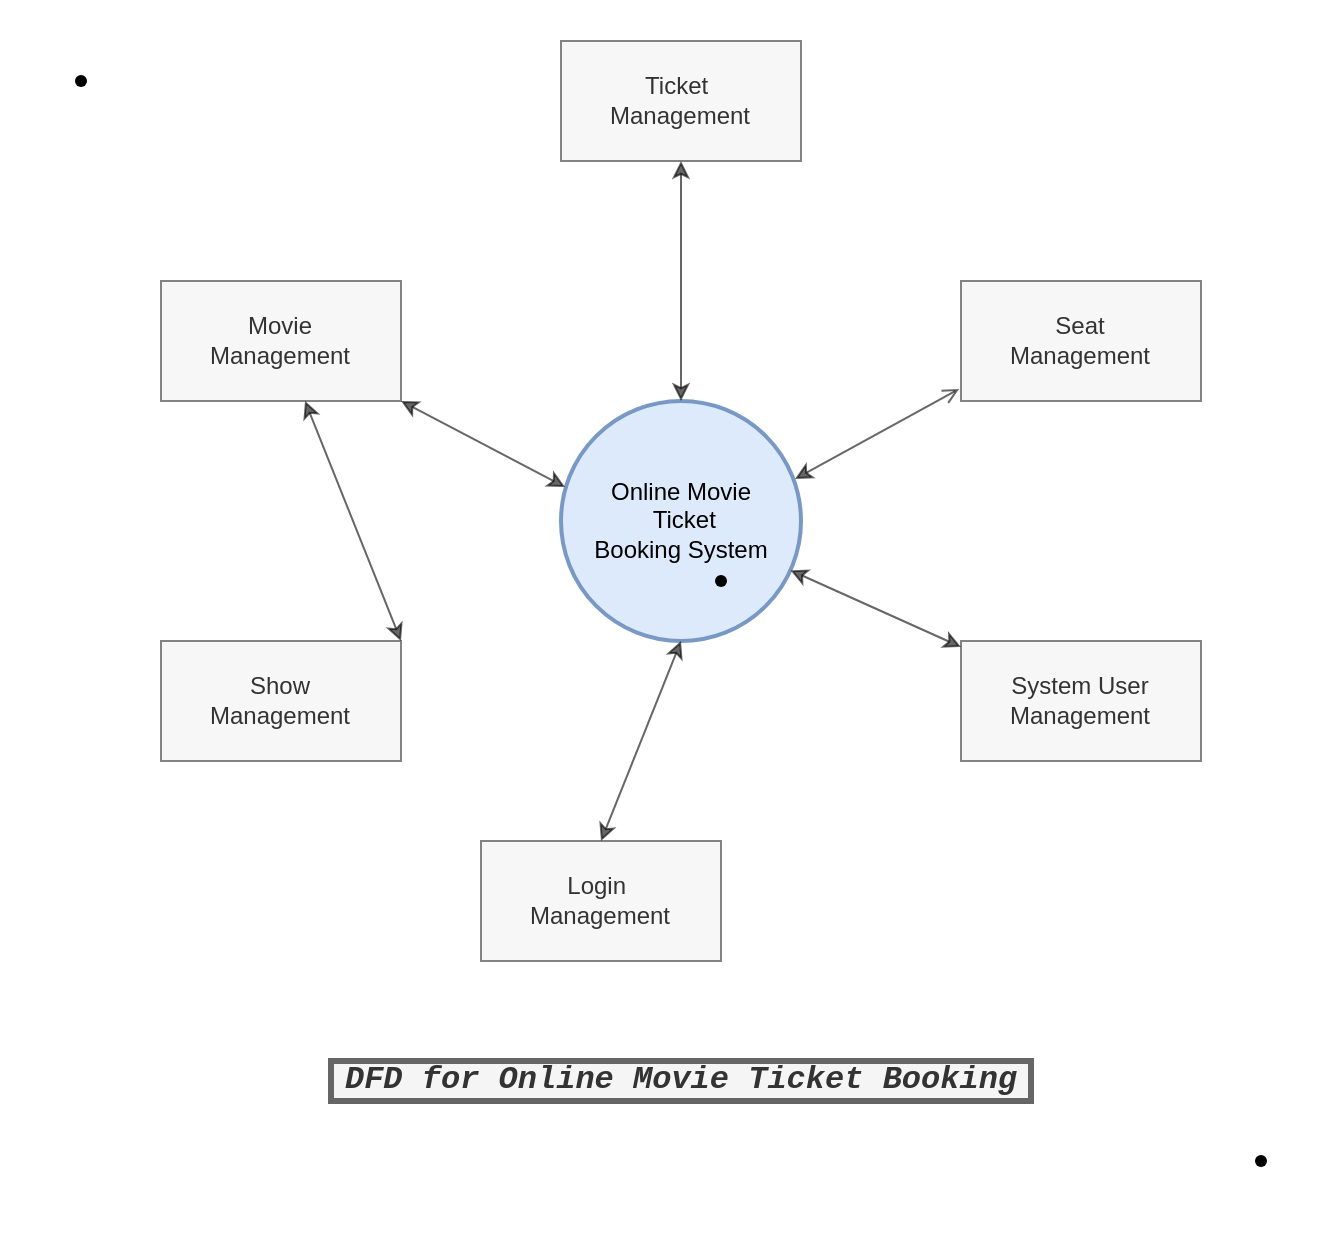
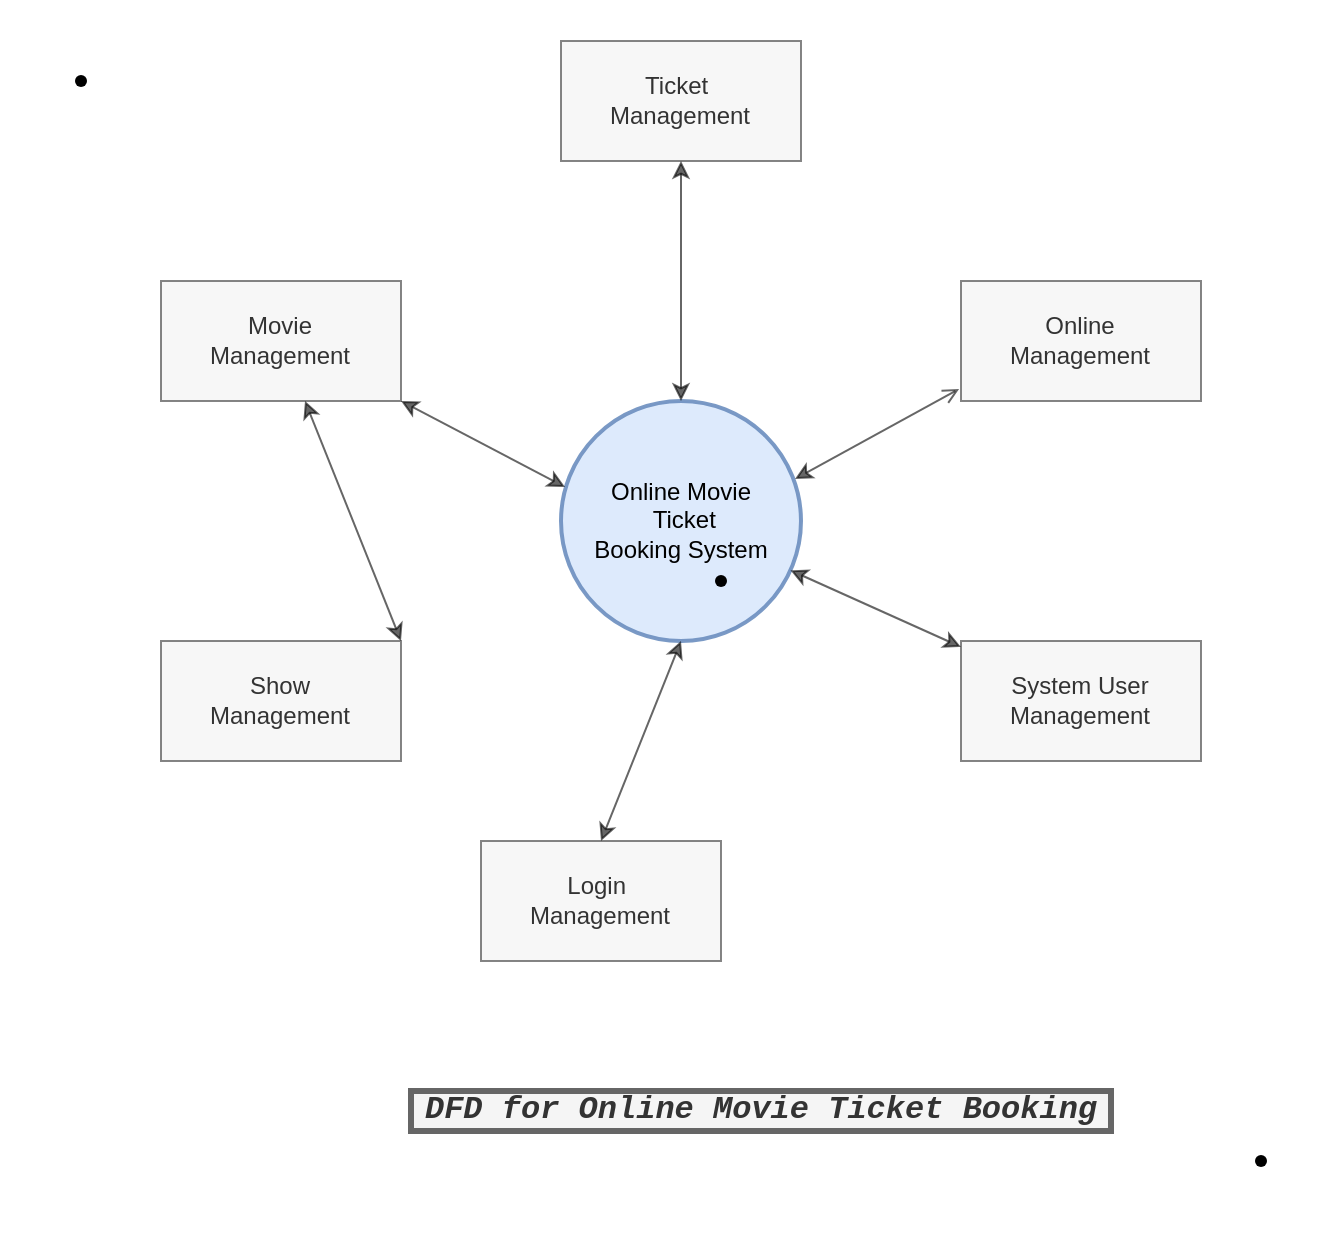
node "Seat Management": label "Seat Management" -> "Online Management"
node "DFD for Online Movie Ticket Booking": moved (681, 1081) -> (761, 1111)
